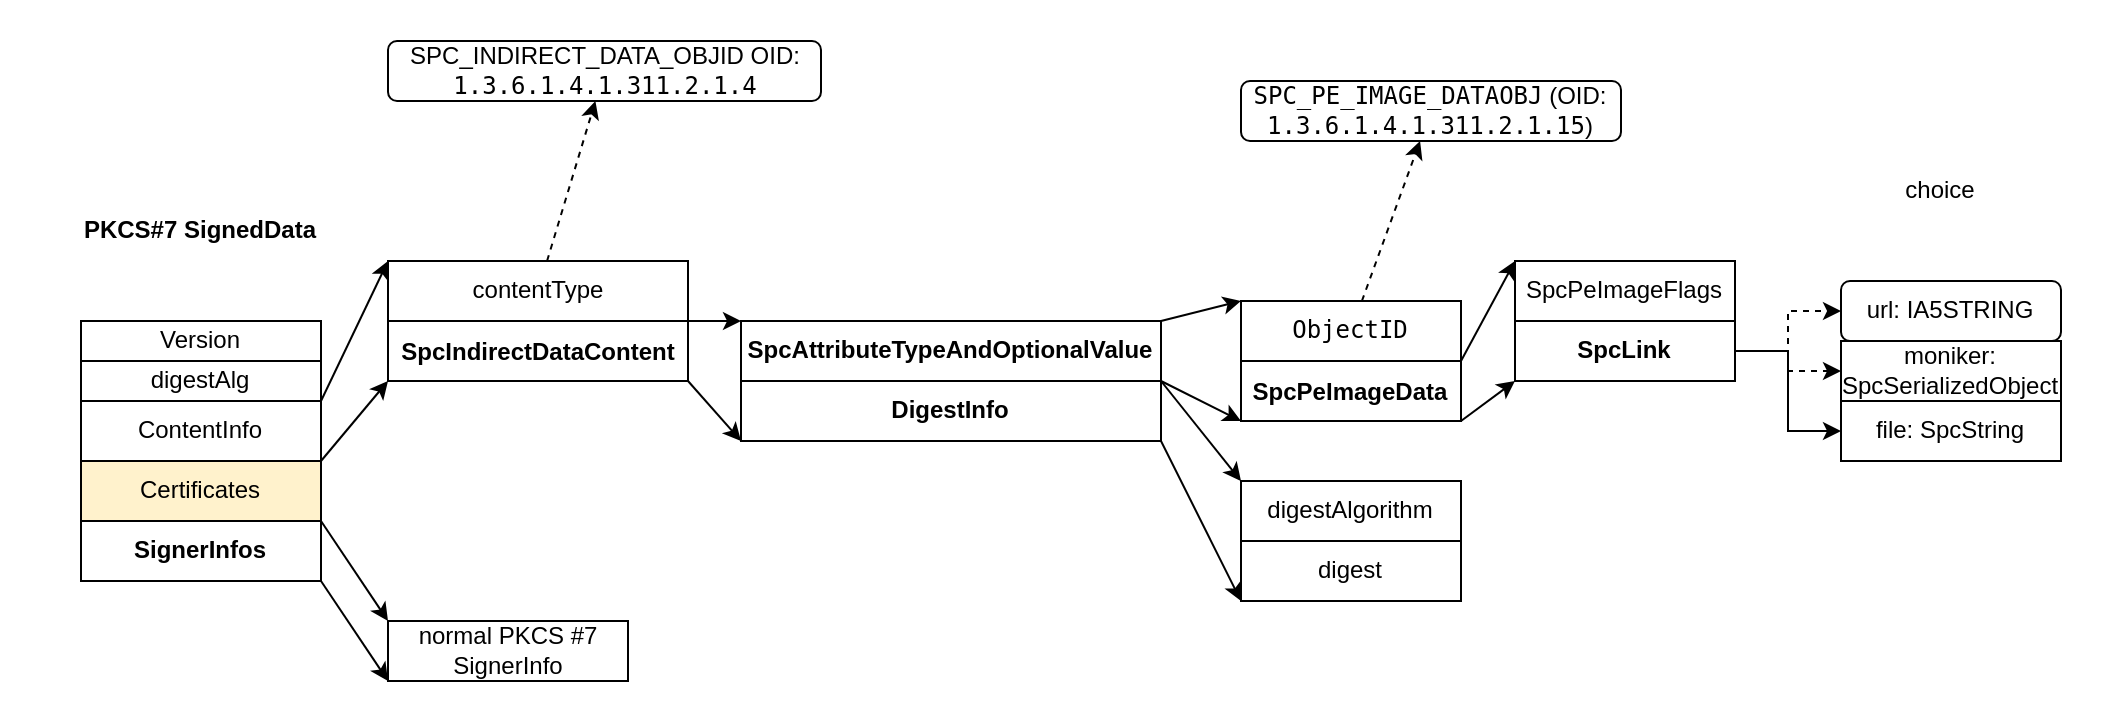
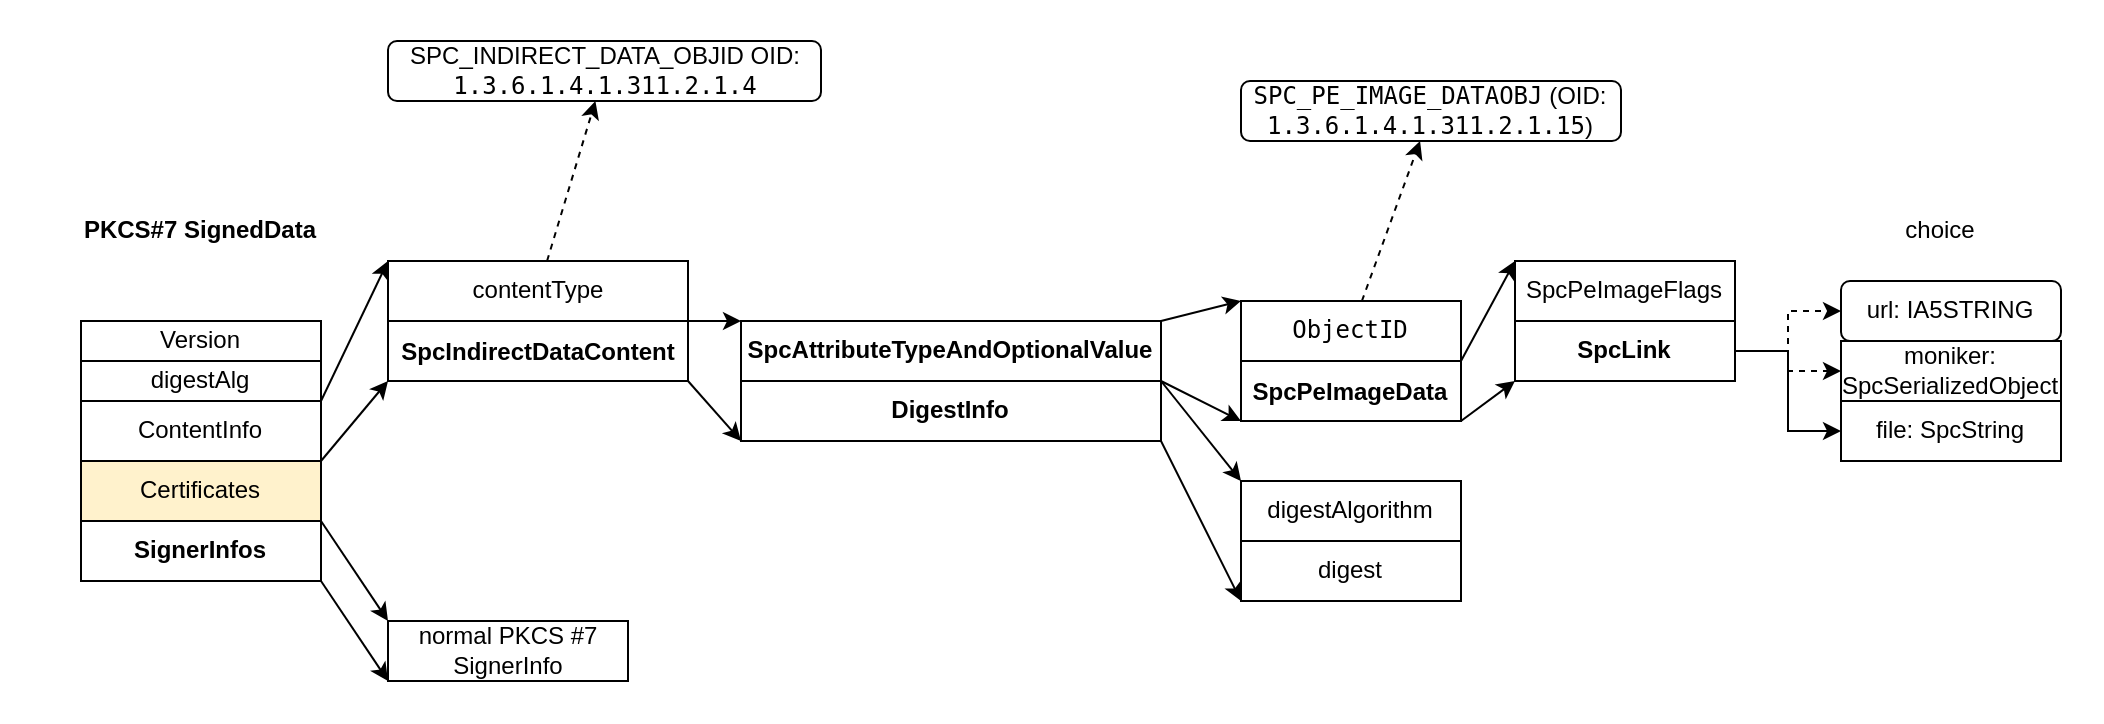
node "choice": moved (1941, 191) -> (1941, 231)
